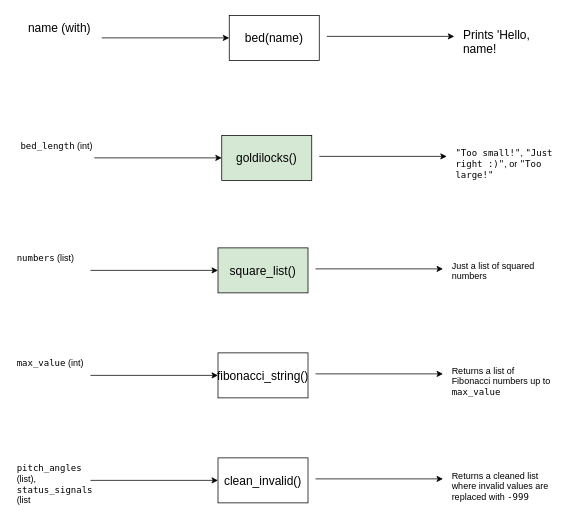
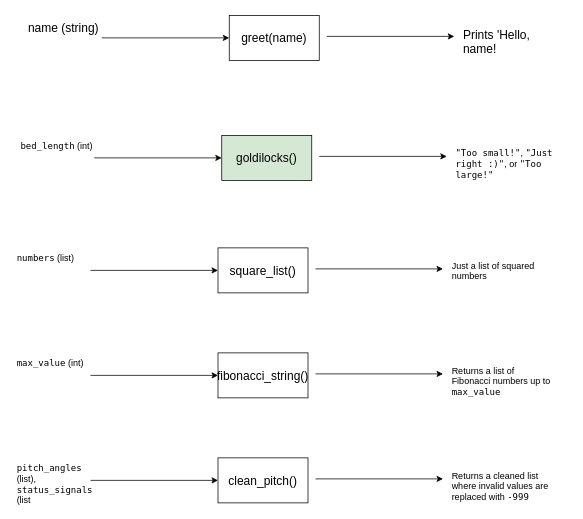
node "name (with)": label "name (with)" -> "name (string)"
node "bed(name)": label "bed(name)" -> "greet(name)"
node "square_list()": fillcolor #d5e8d4 -> #ffffff
node "clean_invalid()": label "clean_invalid()" -> "clean_pitch()"
